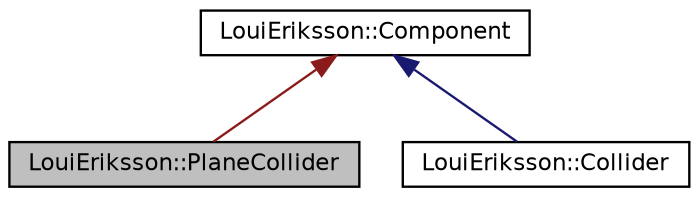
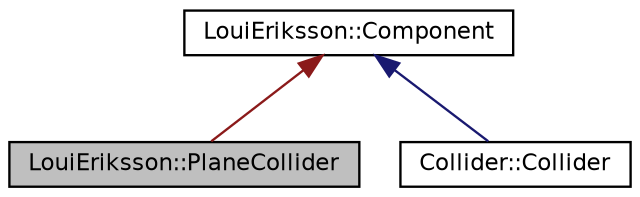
node "LouiEriksson::Collider": label "LouiEriksson::Collider" -> "Collider::Collider"
